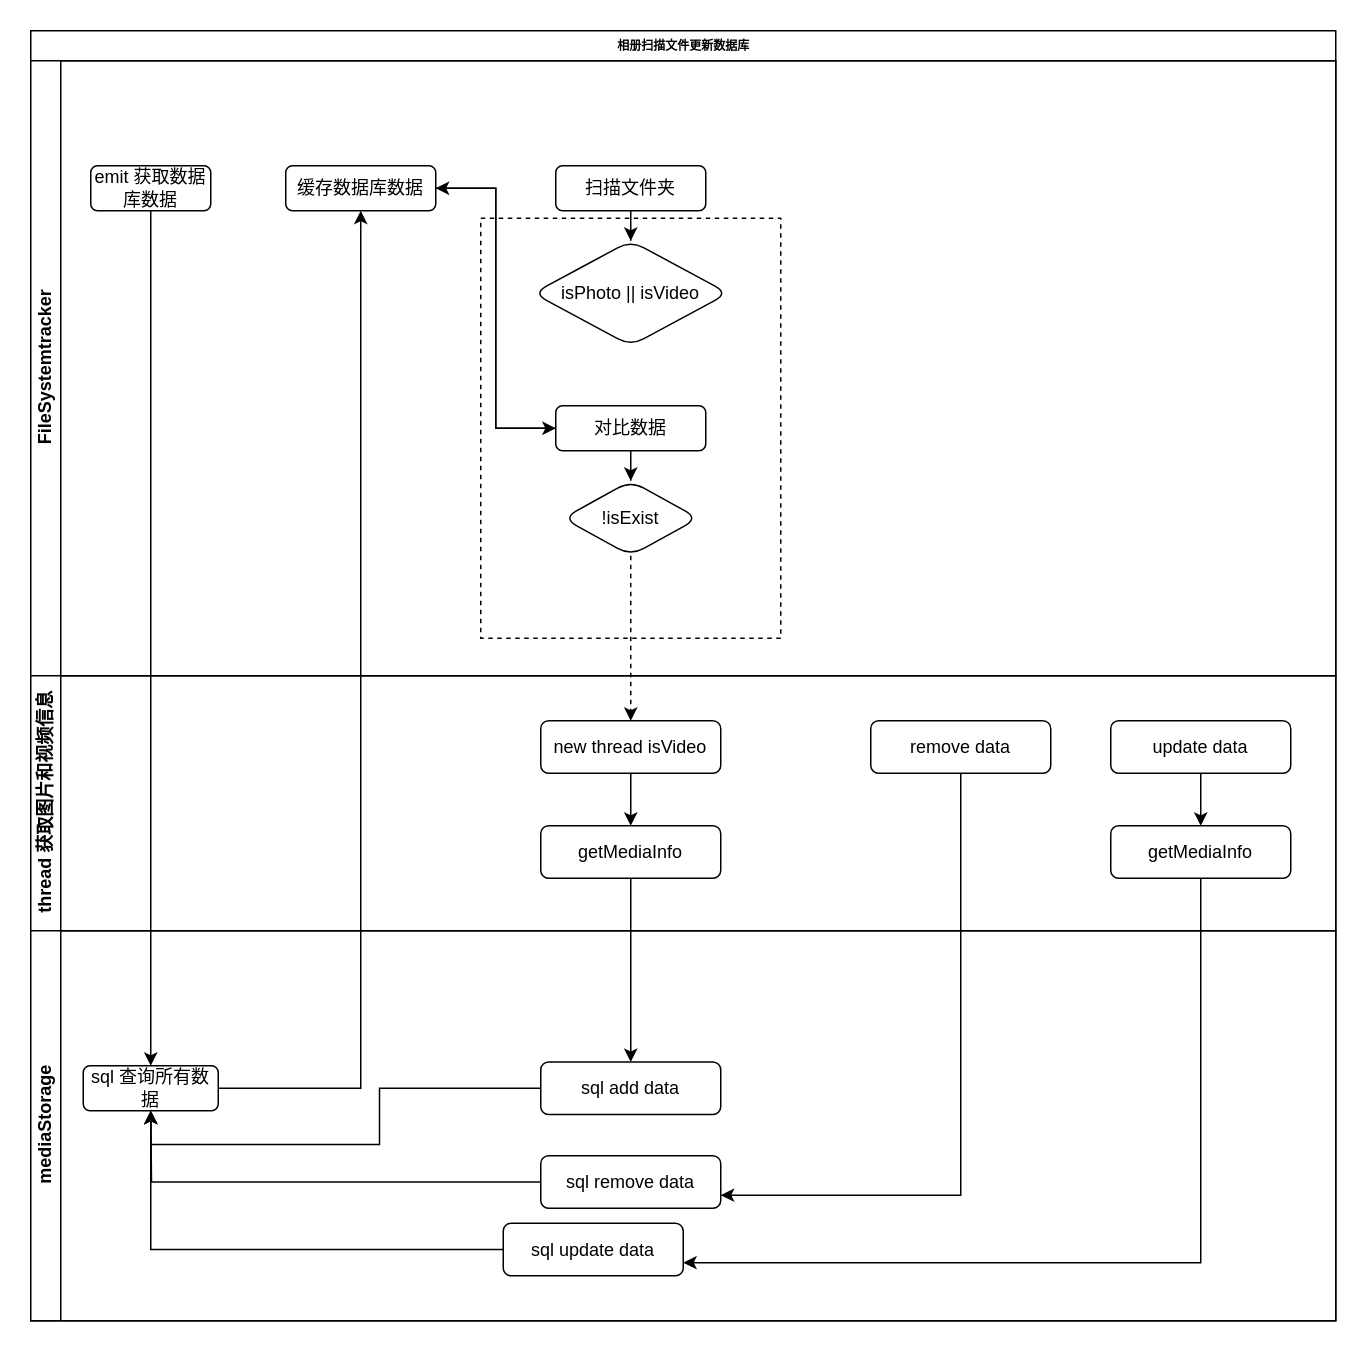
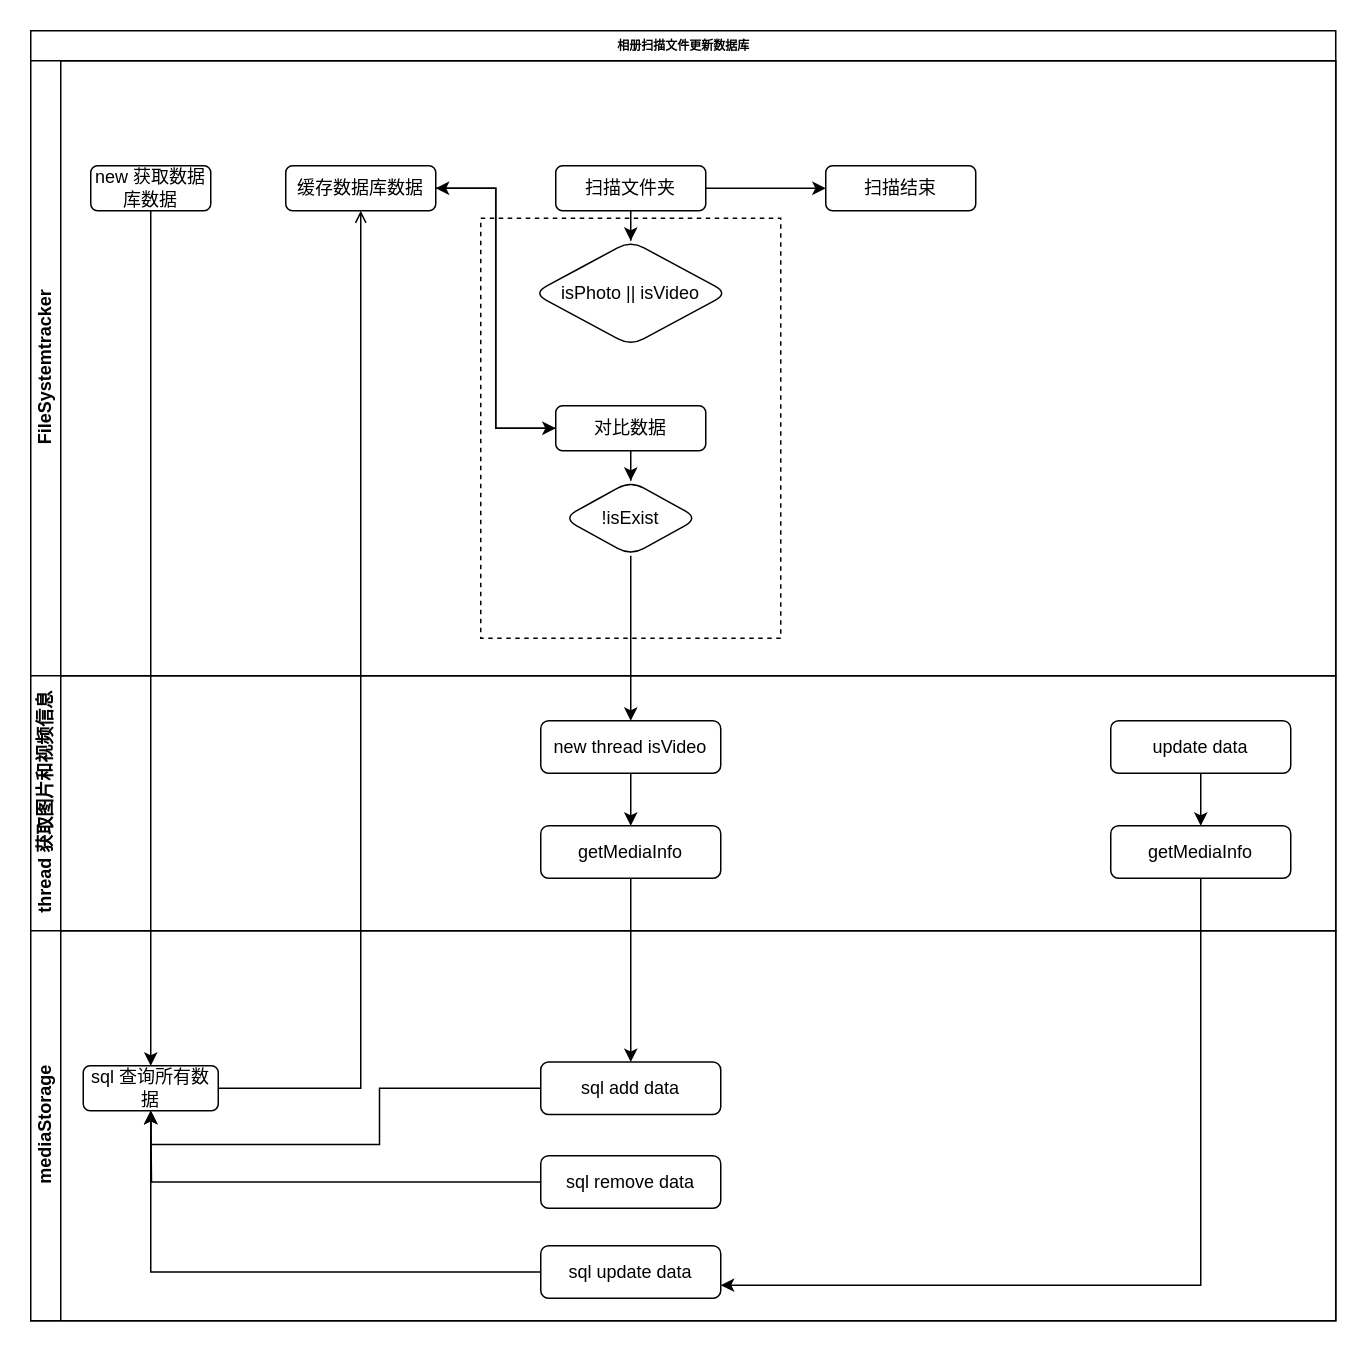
node "emit 获取数据库数据": label "emit 获取数据库数据" -> "new 获取数据库数据"
edge "扫描文件夹" -> "扫描结束": added
node "扫描结束": added
edge "sql 查询所有数据" -> "缓存数据库数据": arrowhead classic -> open
edge "!isExist" -> "new thread isVideo": style dashed -> solid
node "remove data": removed
edge "remove data" -> "sql remove data": removed
node "sql update data": moved (593, 1250) -> (631, 1272)
